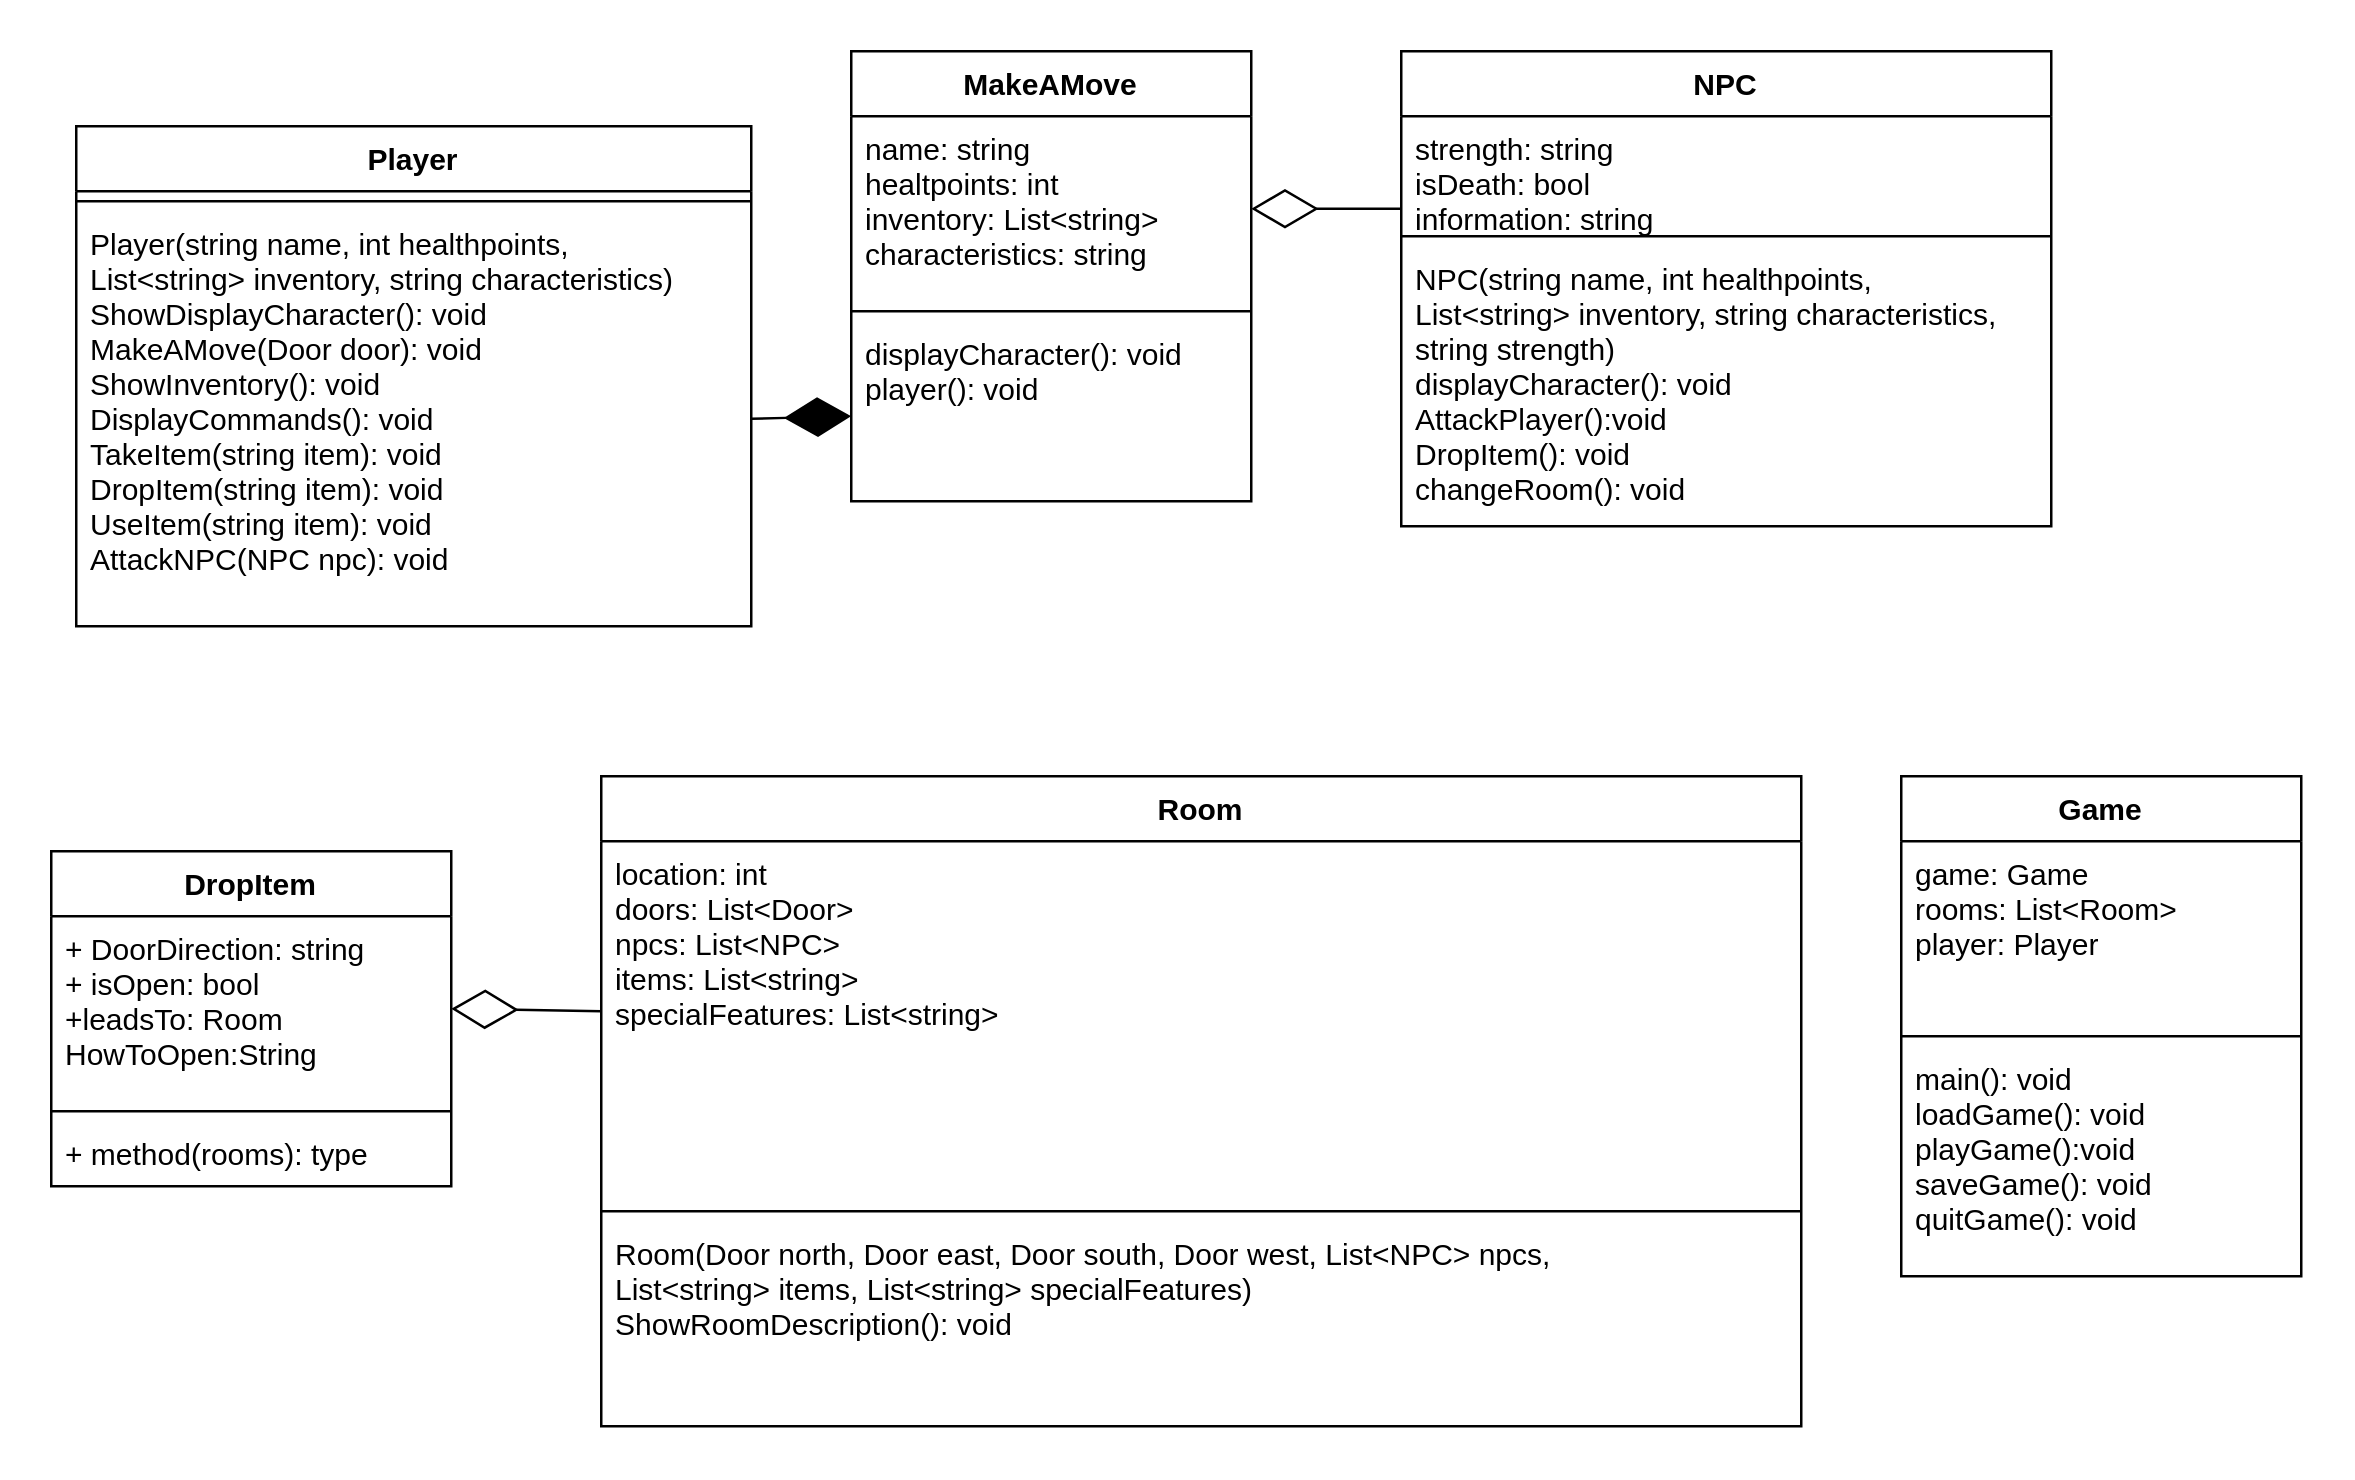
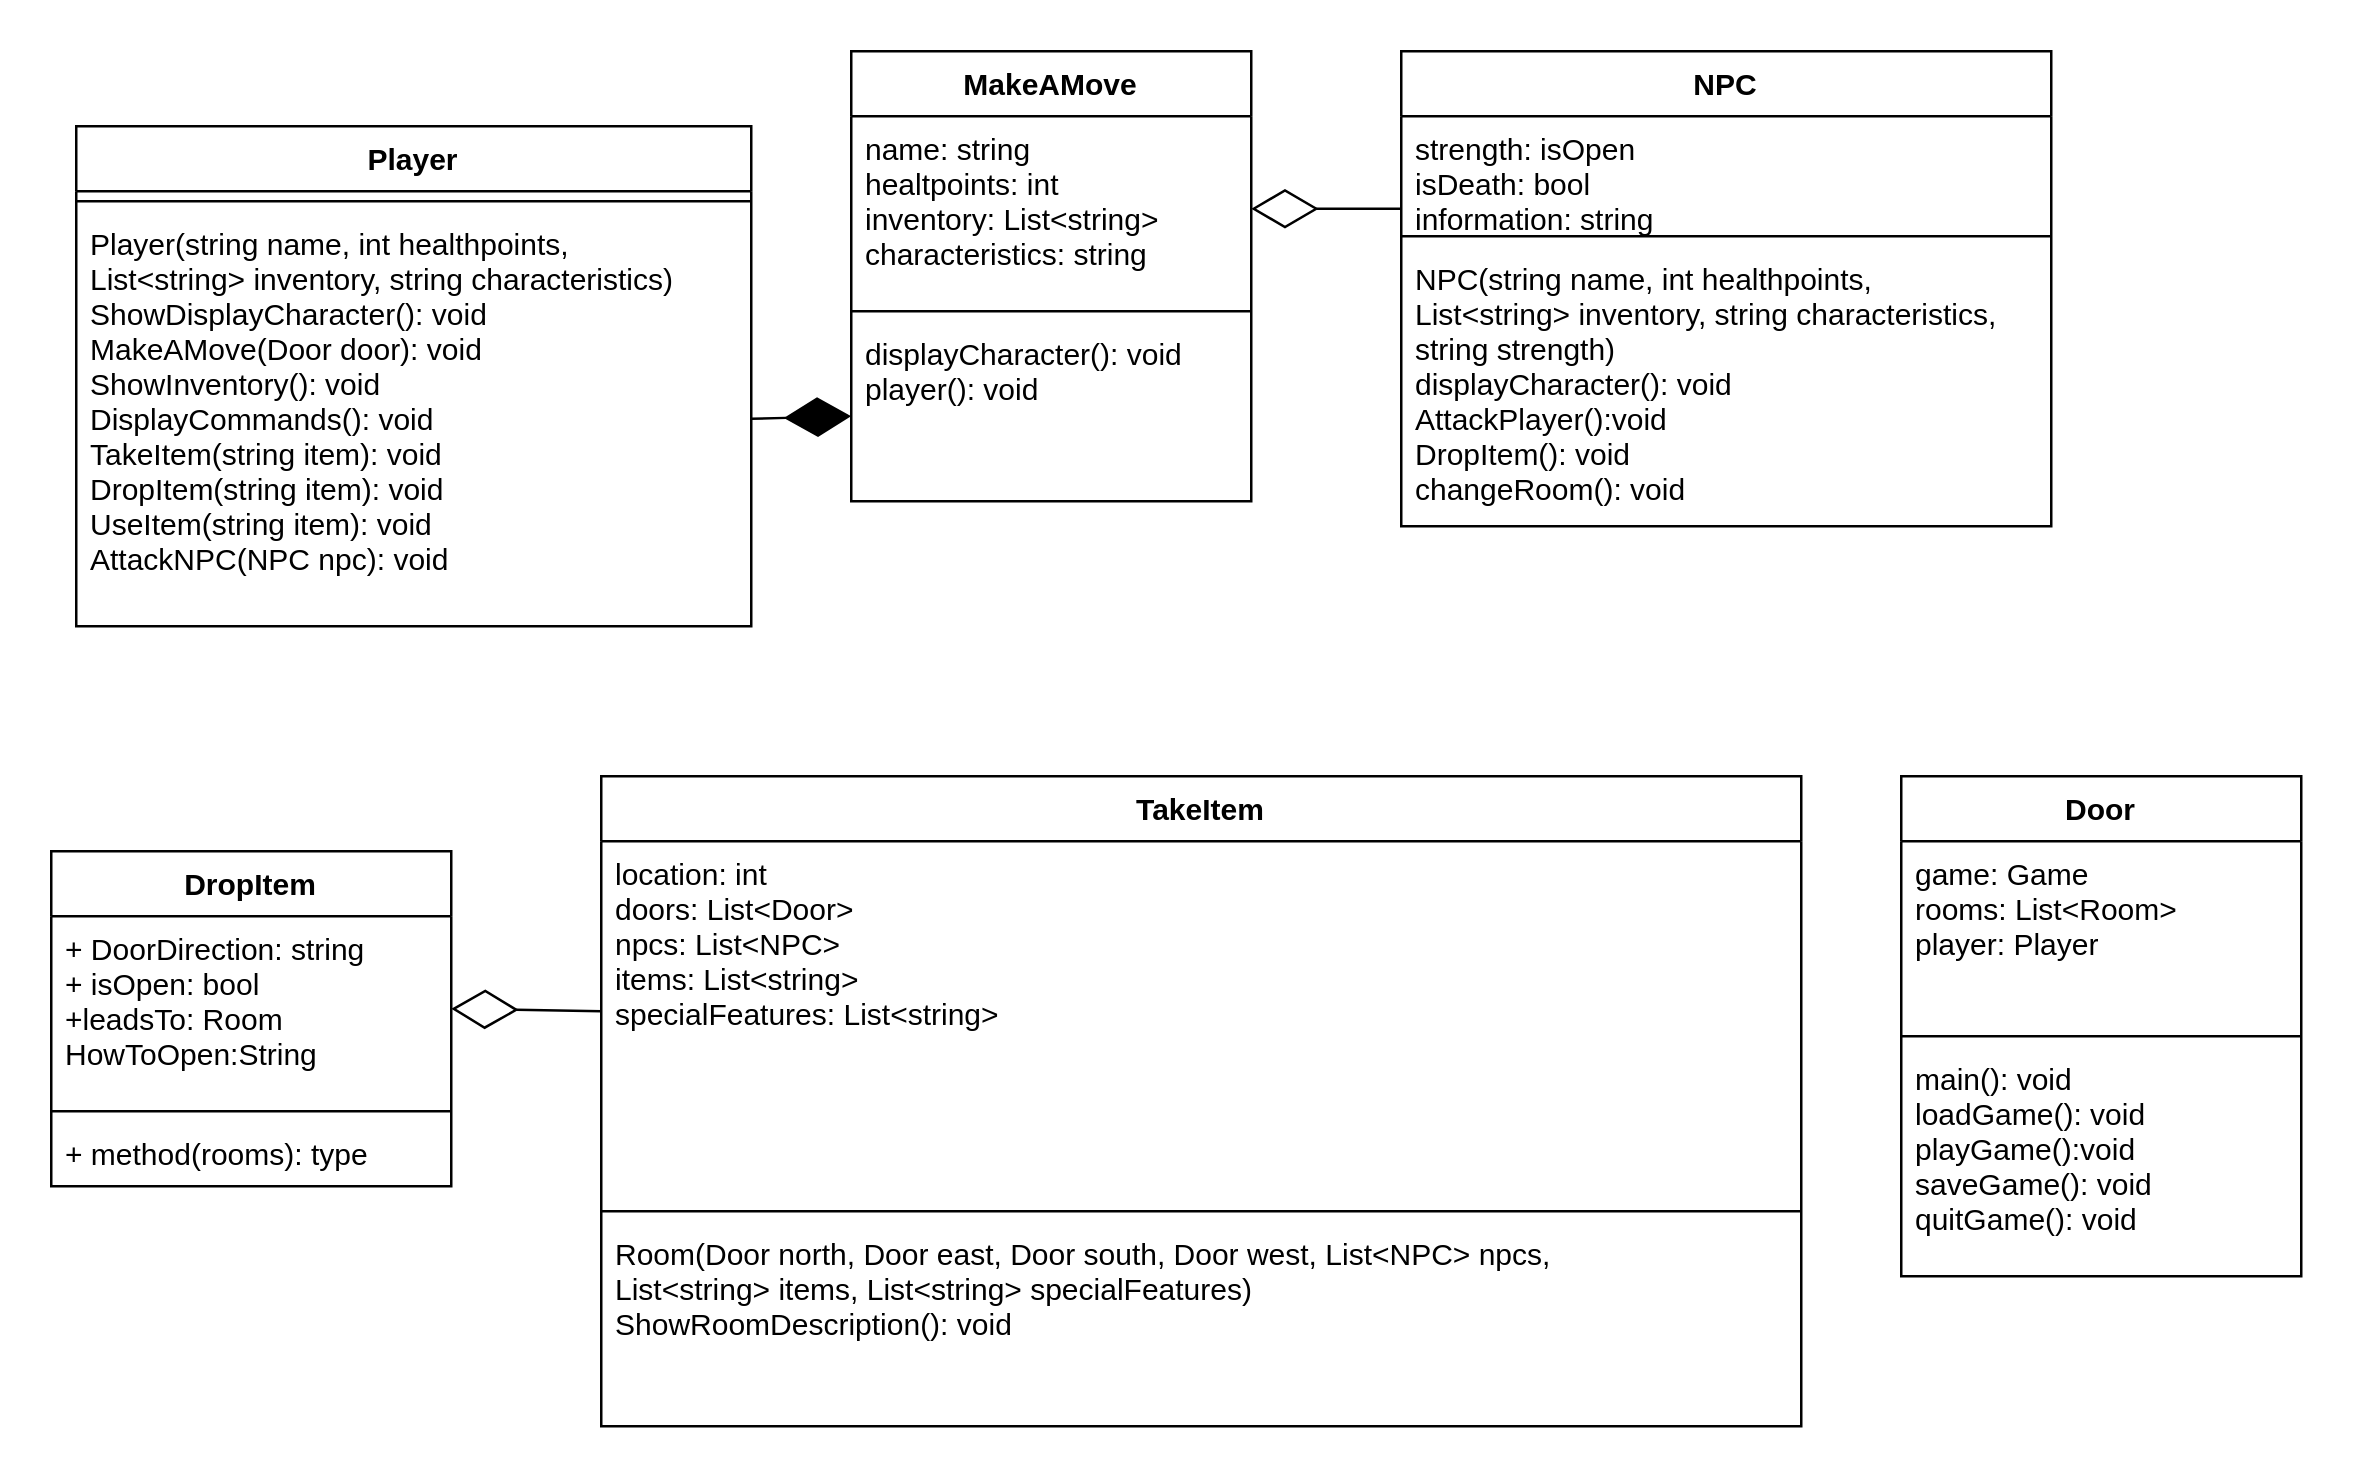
node "strength: string isDeath: bool information: string": label "strength: string isDeath: bool information: string" -> "strength: isOpen isDeath: bool information: string"
node "Room": label "Room" -> "TakeItem"
node "Game": label "Game" -> "Door"
